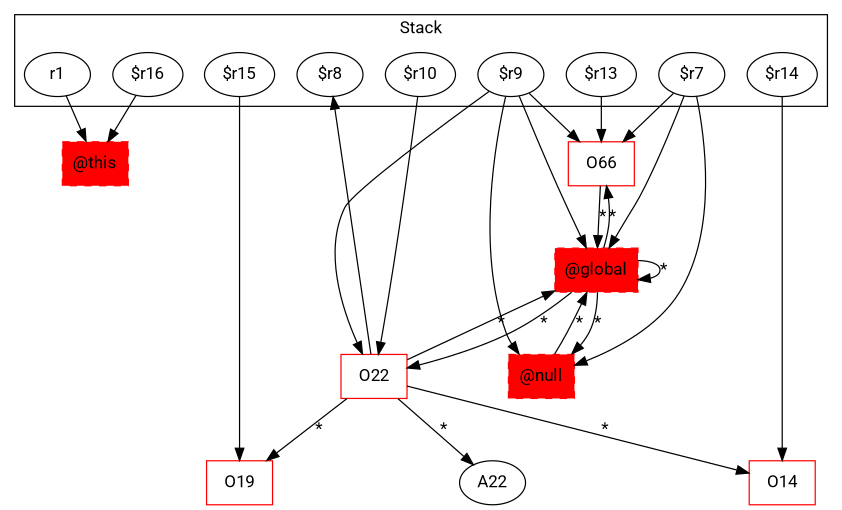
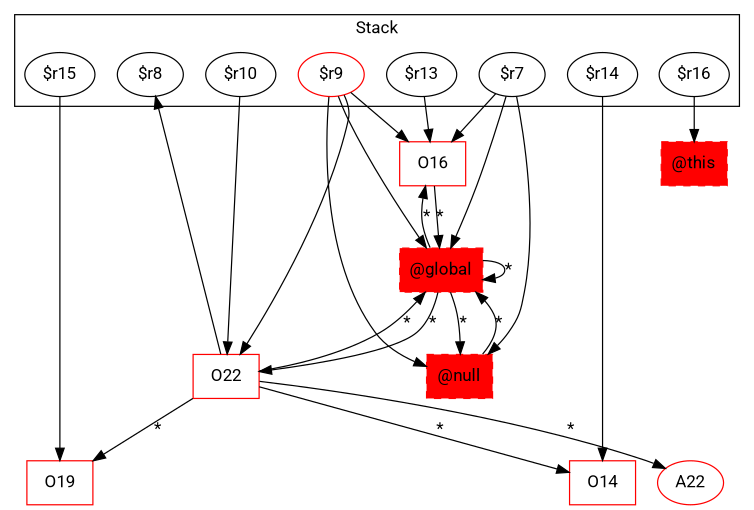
node "r1": removed
node "$r9": color black -> red
node "O66": label "O66" -> "O16"
node "A22": color black -> red
